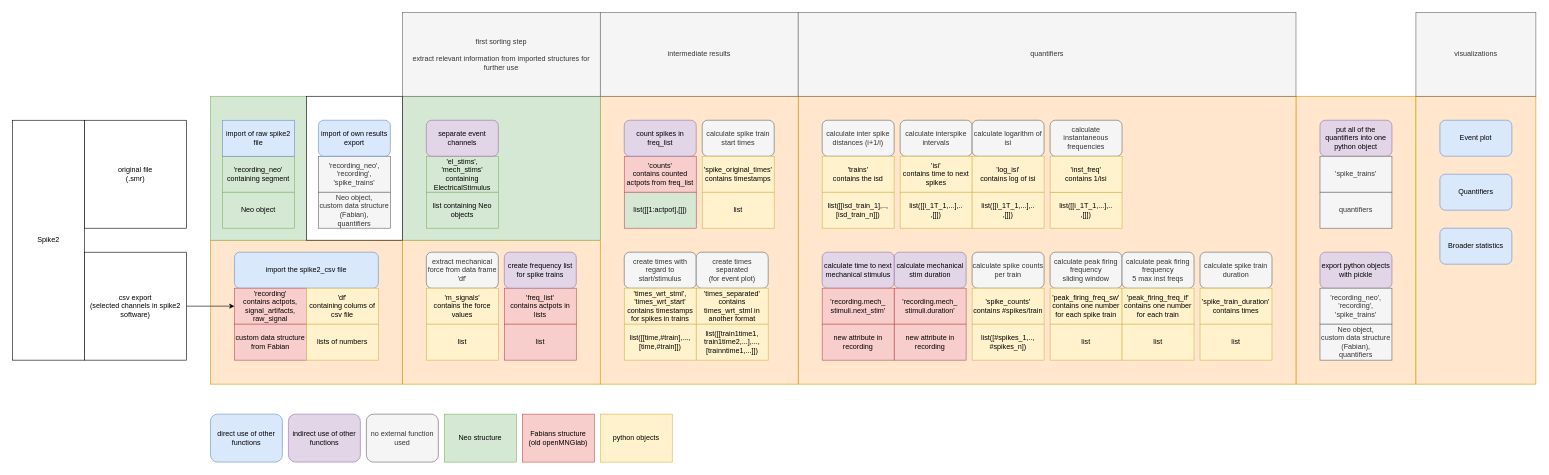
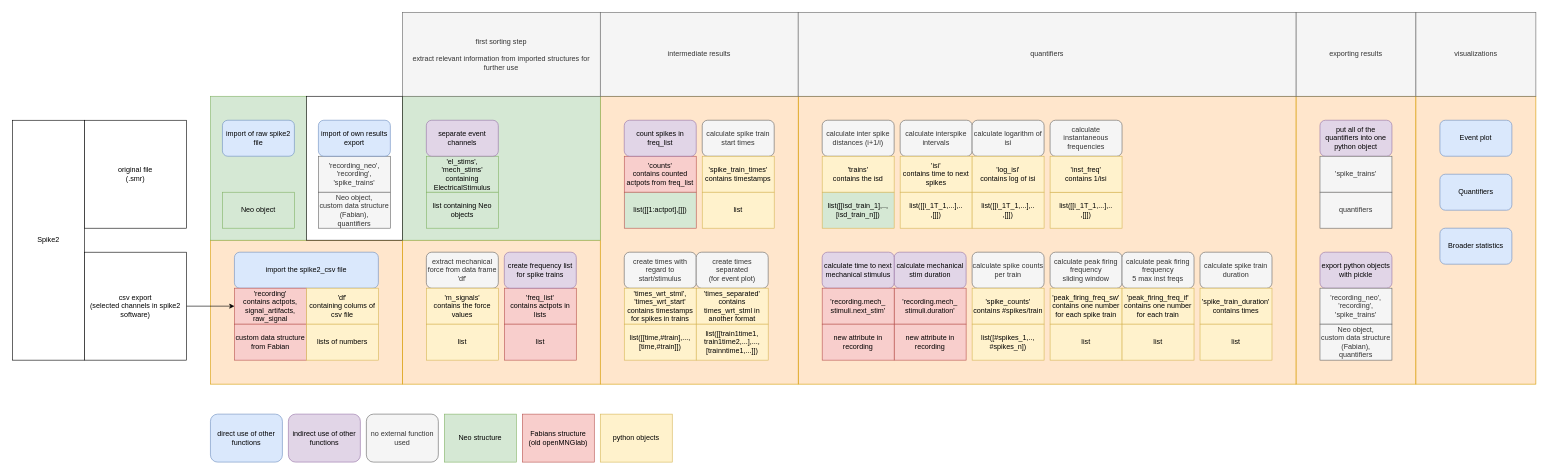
node "exporting results": added
node "import of raw spike2 file": shape rectangle -> rounded rectangle
node "'recording_neo' containing segment": removed
node "'spike_original_times' contains timestamps": label "'spike_original_times' contains timestamps" -> "'spike_train_times' contains timestamps"
node "list([[isd_train_1],..,[isd_train_n]])": fillcolor #fff2cc -> #d5e8d4
